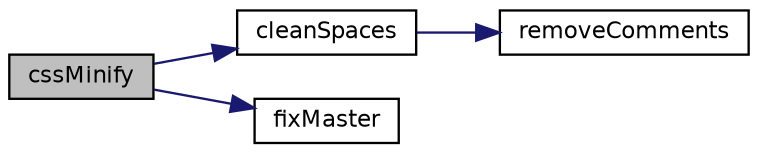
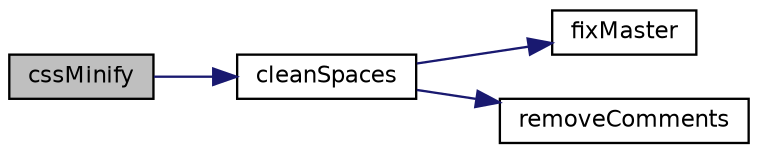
edge "cssMinify" -> "fixMaster": now "cleanSpaces" -> "fixMaster"
